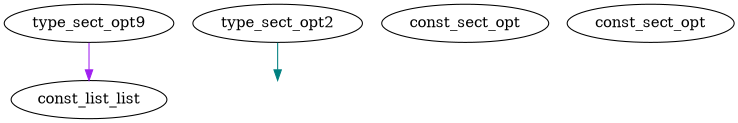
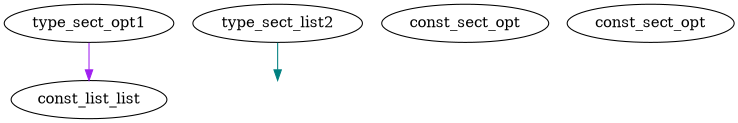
node "type_sect_opt9": label "type_sect_opt9" -> "type_sect_opt1"
node "type_sect_opt2": label "type_sect_opt2" -> "type_sect_list2"
